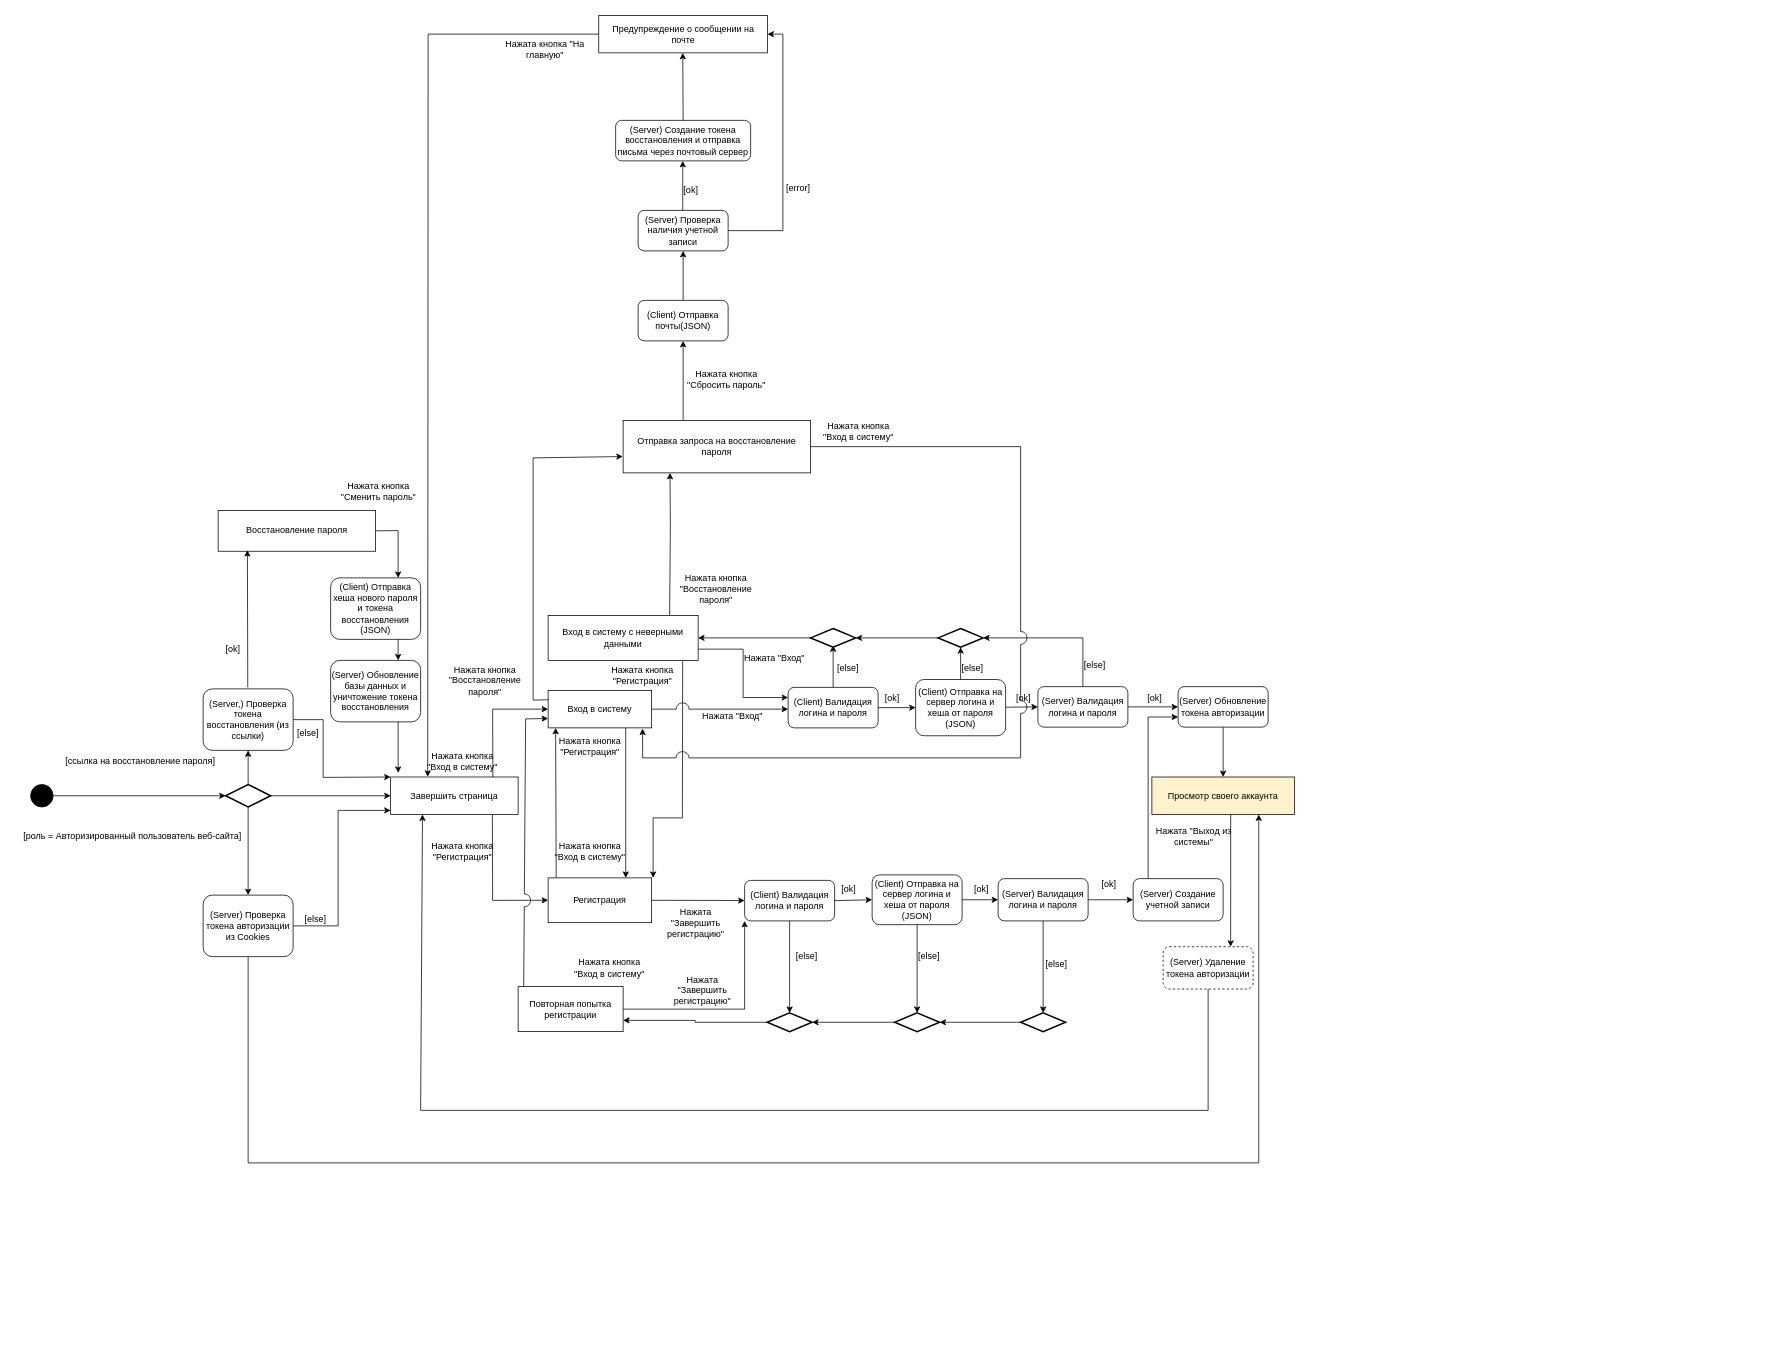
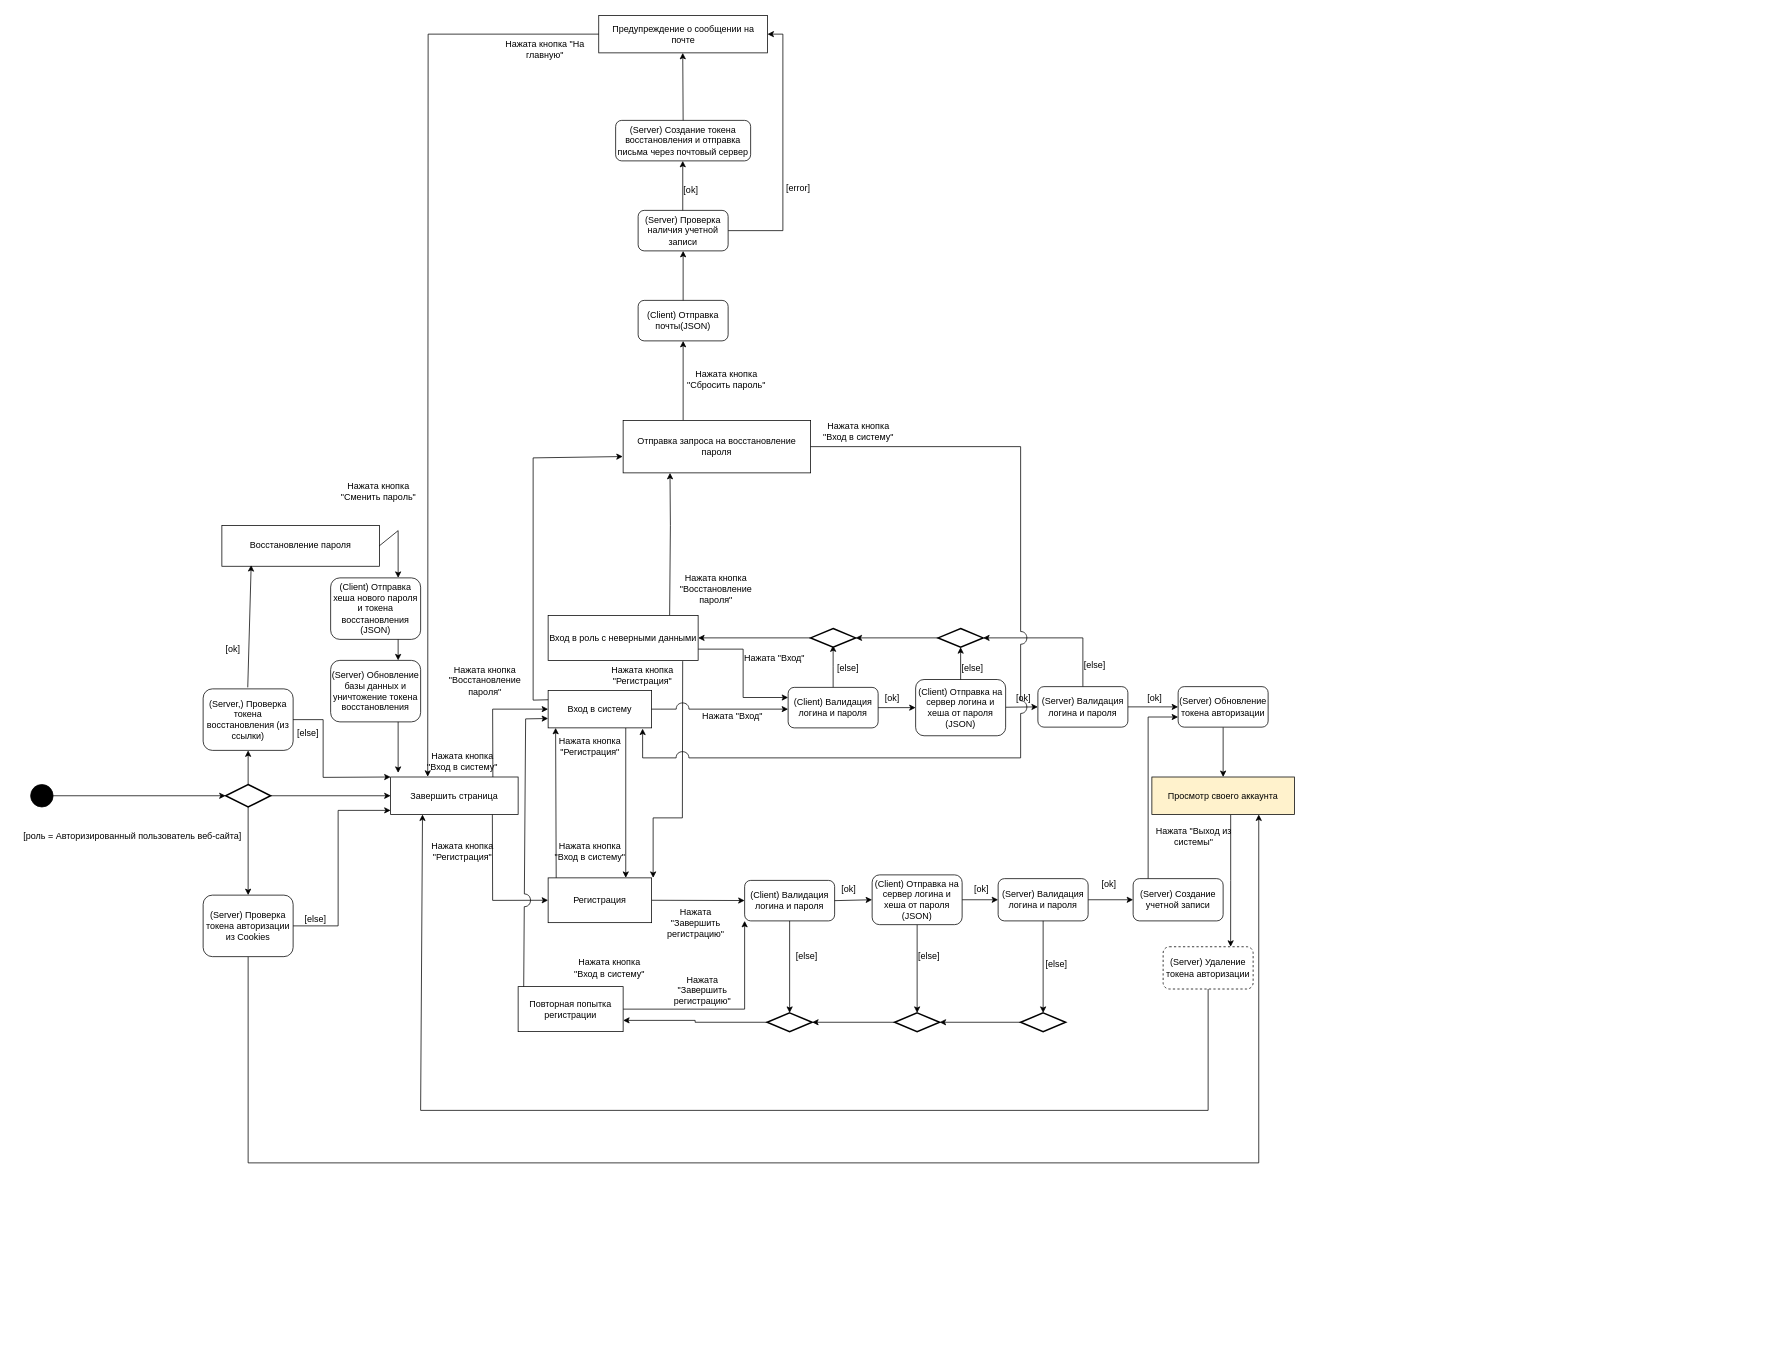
node "Восстановление пароля": moved (297, 531) -> (300, 546)
node "Вход в систему с неверными данными": label "Вход в систему с неверными данными" -> "Вход в роль с неверными данными"
node "[ссылка на восстановление пароля]": removed
